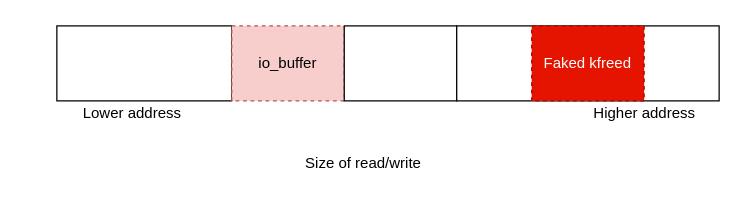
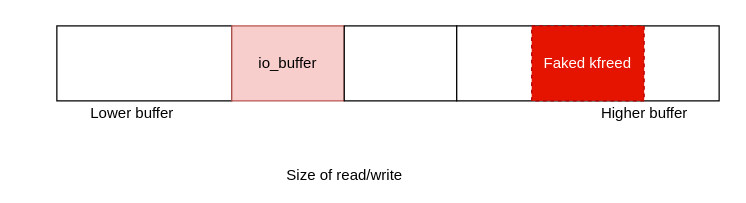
node "io_buffer": style dashed -> solid
node "Lower address": label "Lower address" -> "Lower buffer"
node "Higher address": label "Higher address" -> "Higher buffer"
node "Size of read/write": moved (363, 163) -> (344, 176)
